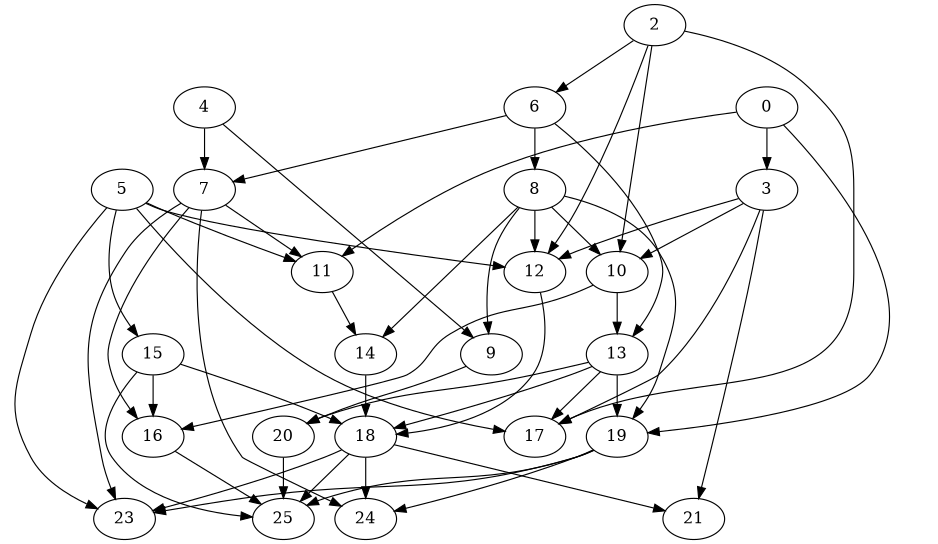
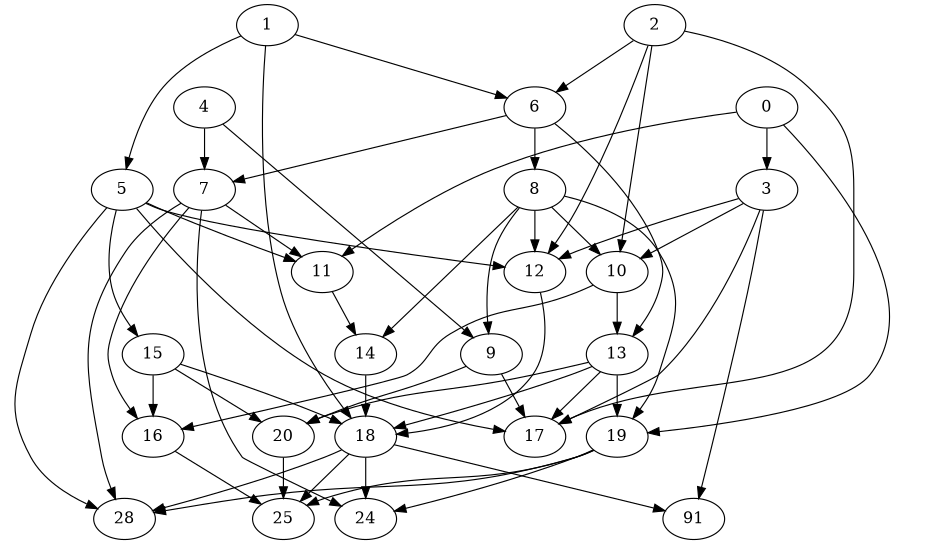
node "1": added
edge "9" -> "17": added
edge "15" -> "25": now "15" -> "20"
node "23": label "23" -> "28"
node "21": label "21" -> "91"
